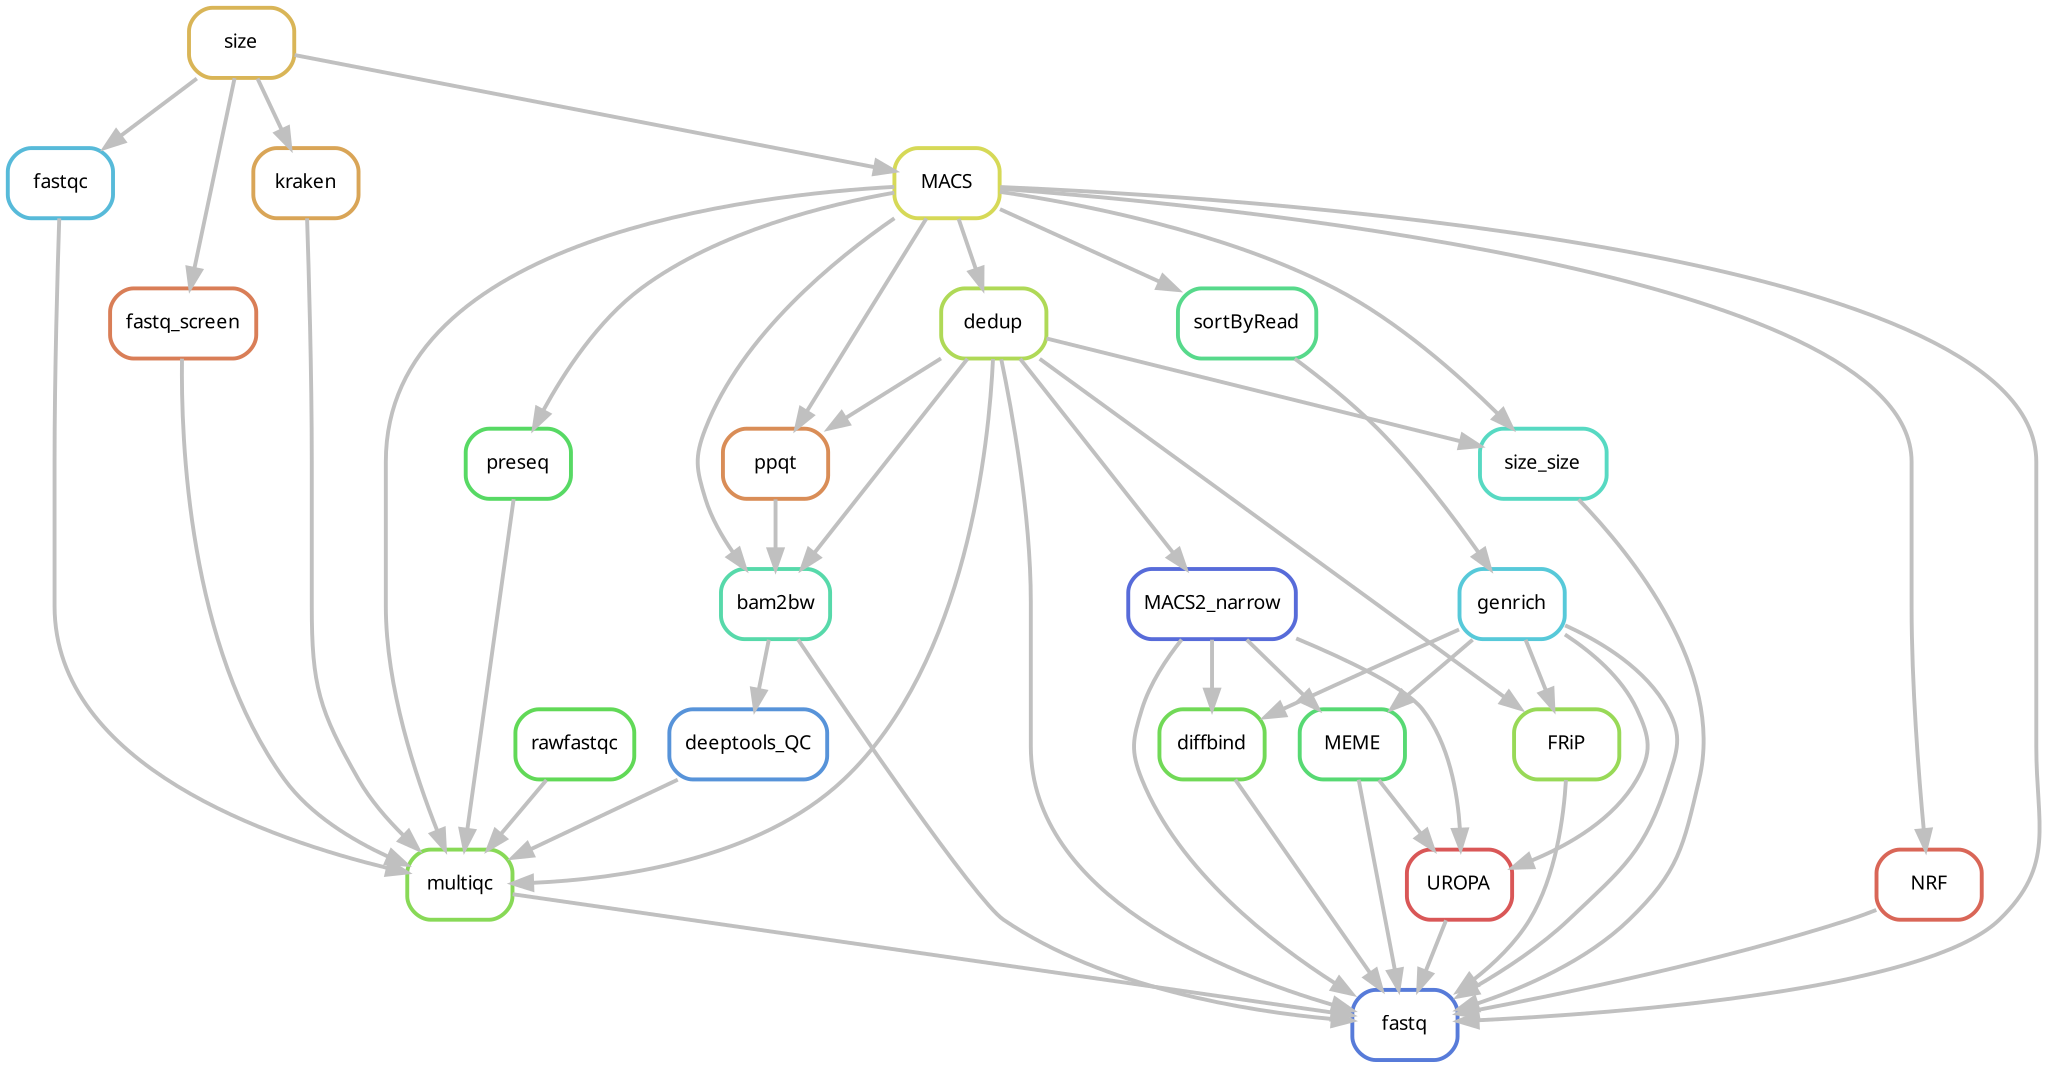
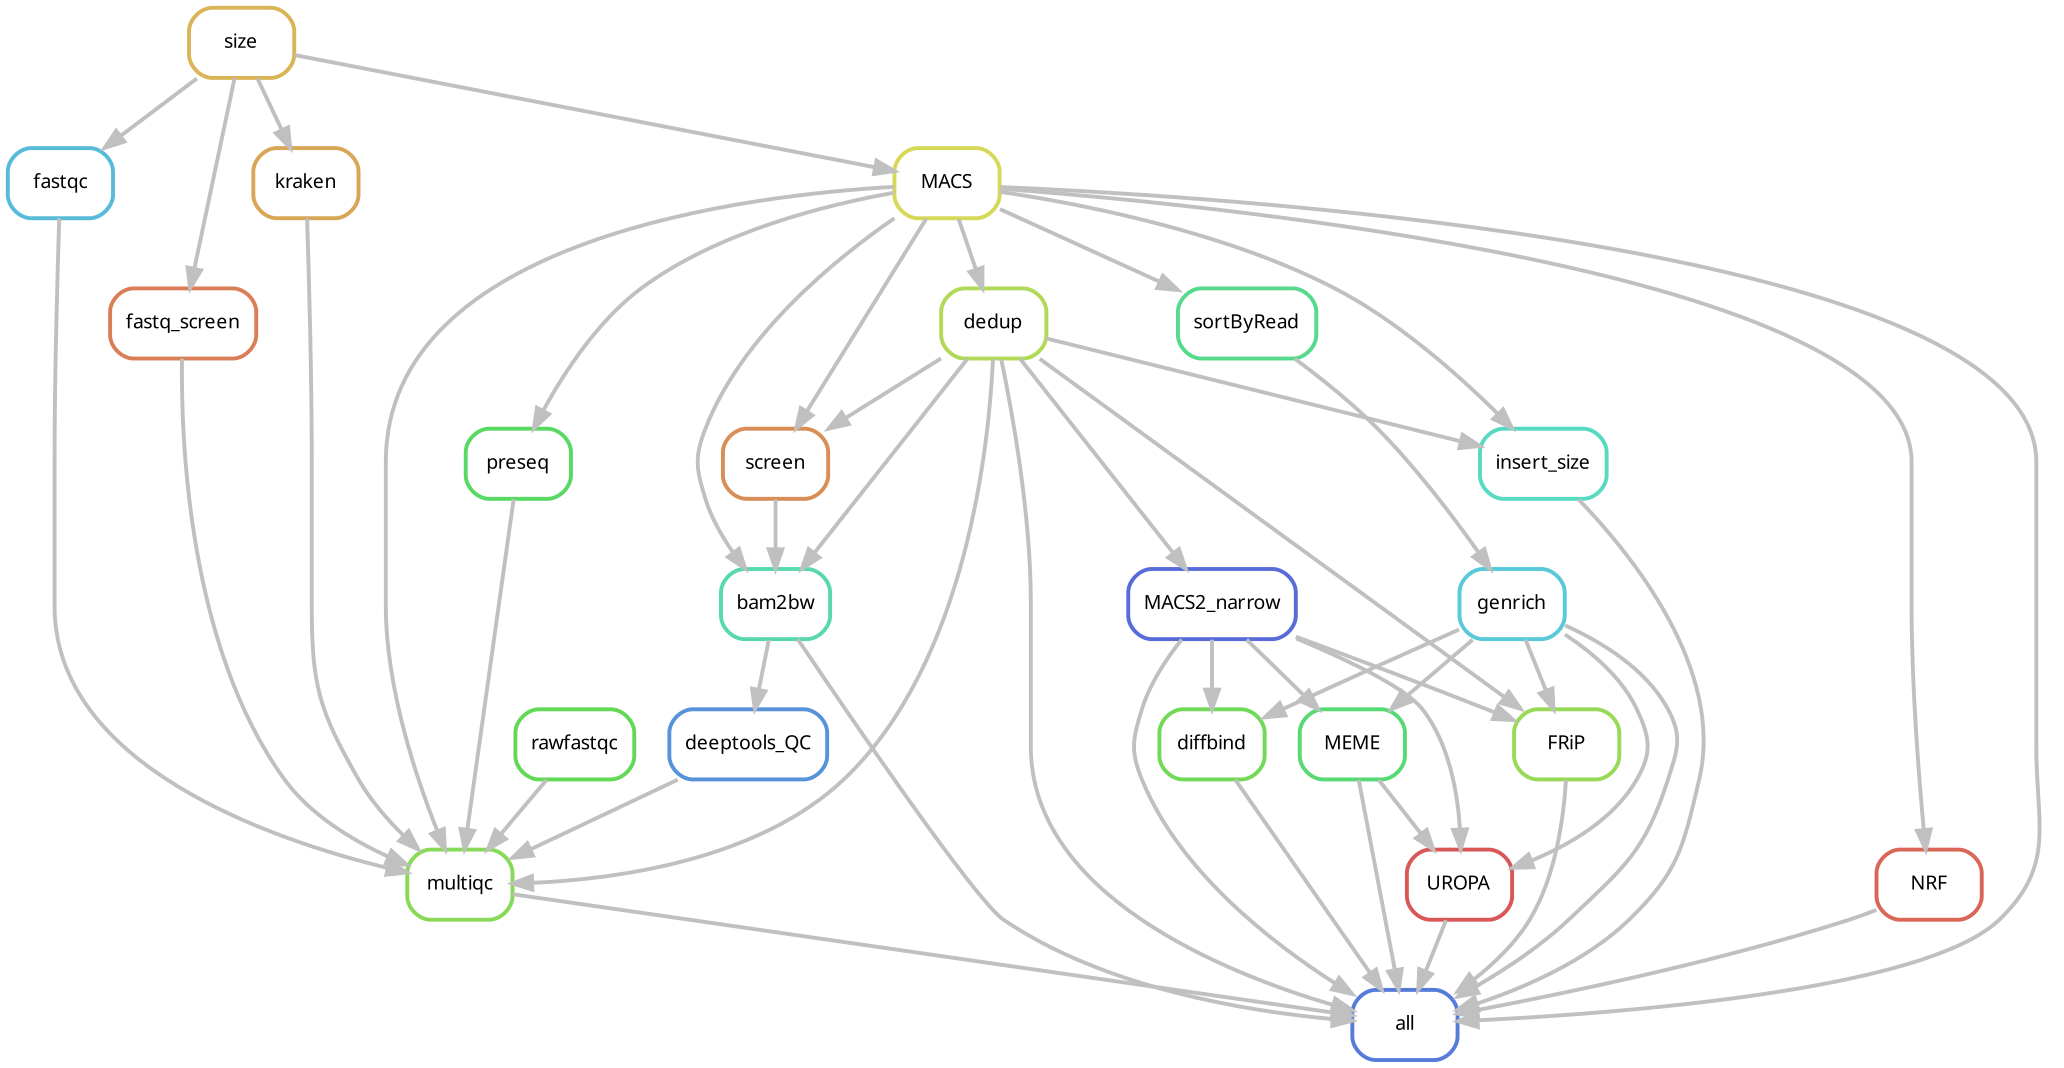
node "ppqt": label "ppqt" -> "screen"
node "size_size": label "size_size" -> "insert_size"
edge "MACS2_narrow" -> "FRiP": added
node "fastq": label "fastq" -> "all"
